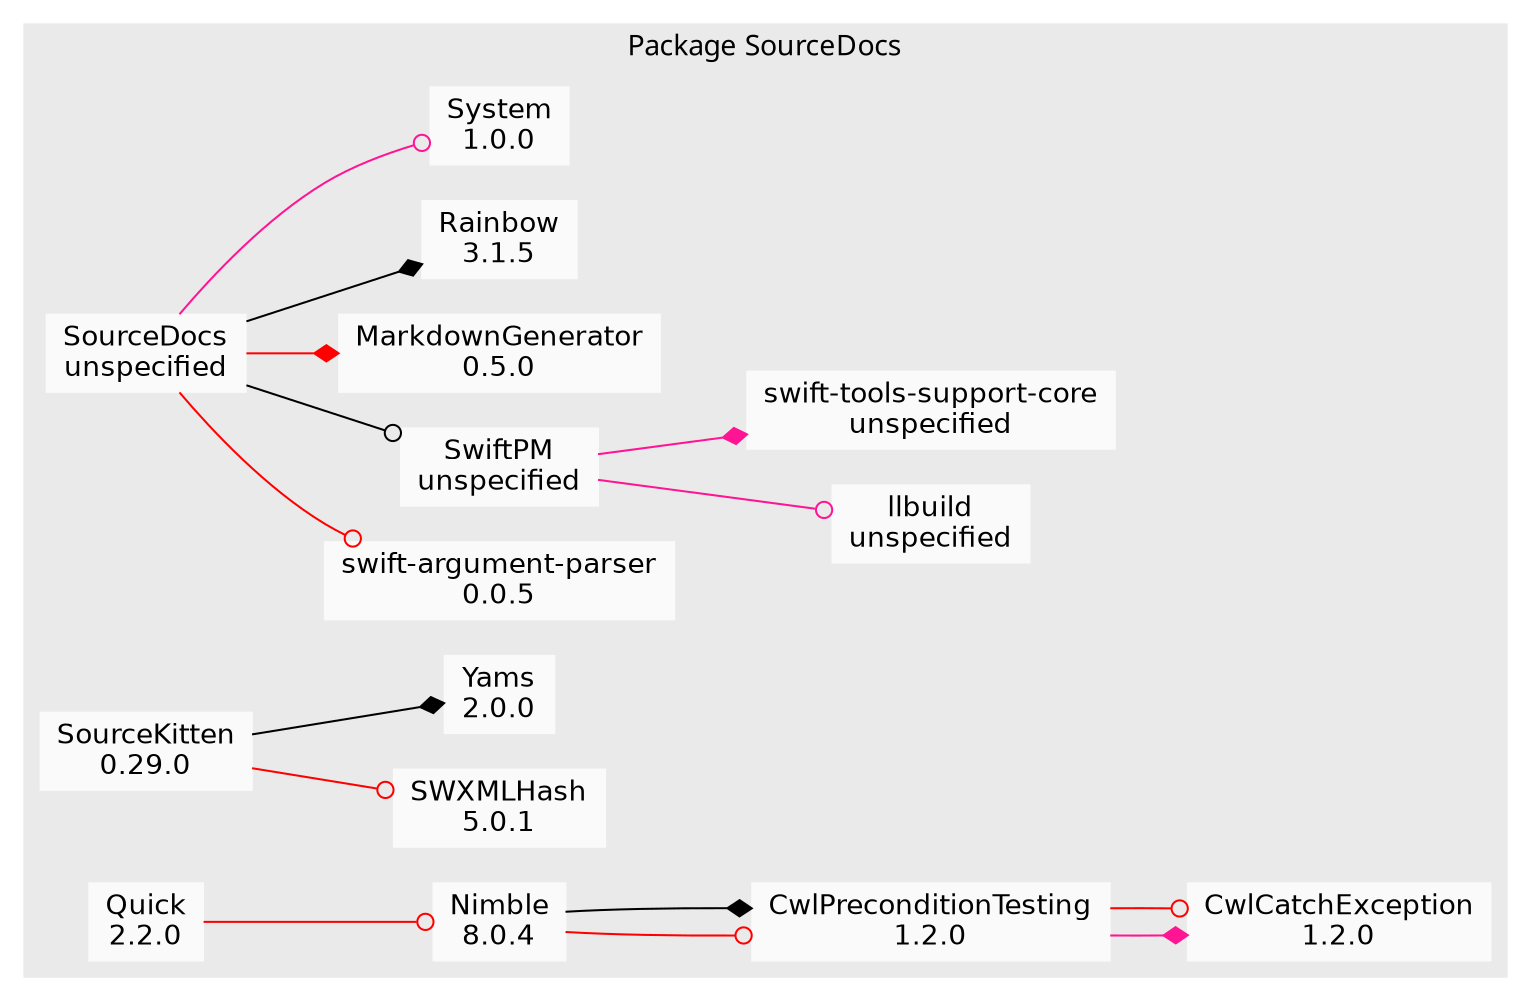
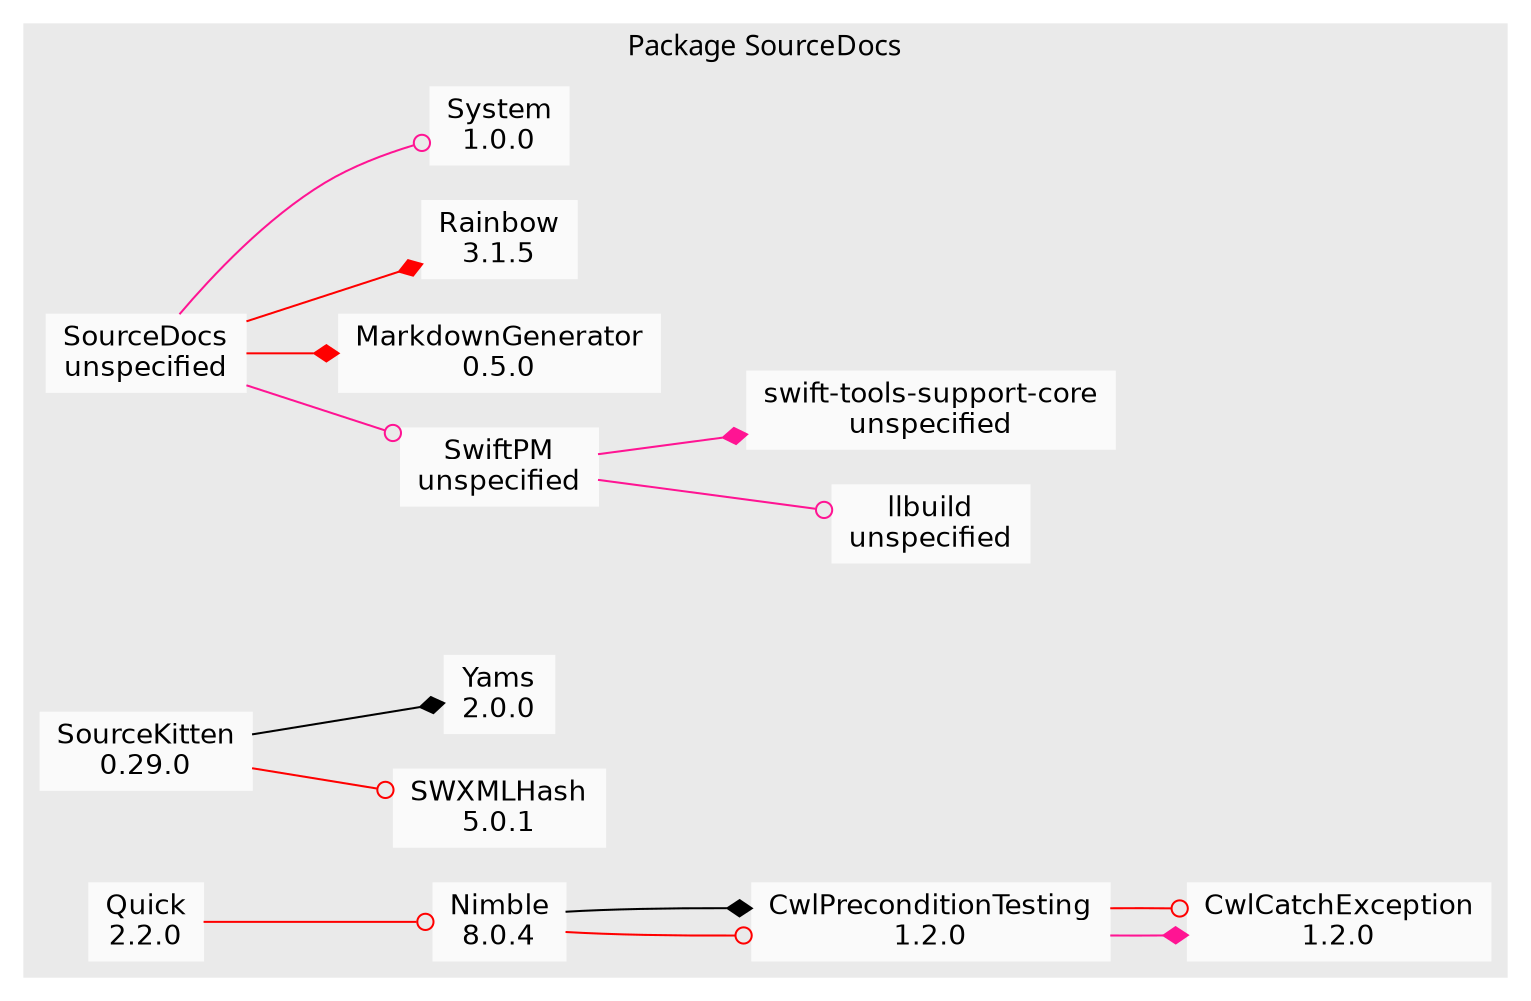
edge "SourceDocs unspecified" -> "Rainbow 3.1.5": color black -> red
edge "SourceDocs unspecified" -> "SwiftPM unspecified": color black -> deeppink
node "swift-argument-parser 0.0.5": removed
